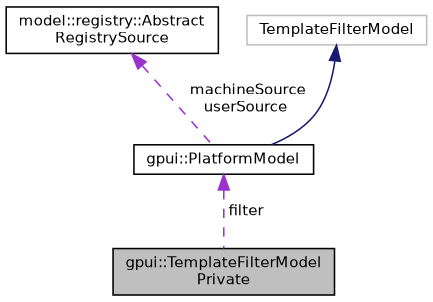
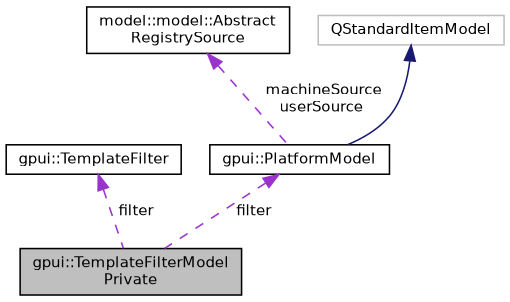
node "model::registry::Abstract RegistrySource": label "model::registry::Abstract RegistrySource" -> "model::model::Abstract RegistrySource"
node "TemplateFilterModel": label "TemplateFilterModel" -> "QStandardItemModel"
node "gpui::TemplateFilter": added
